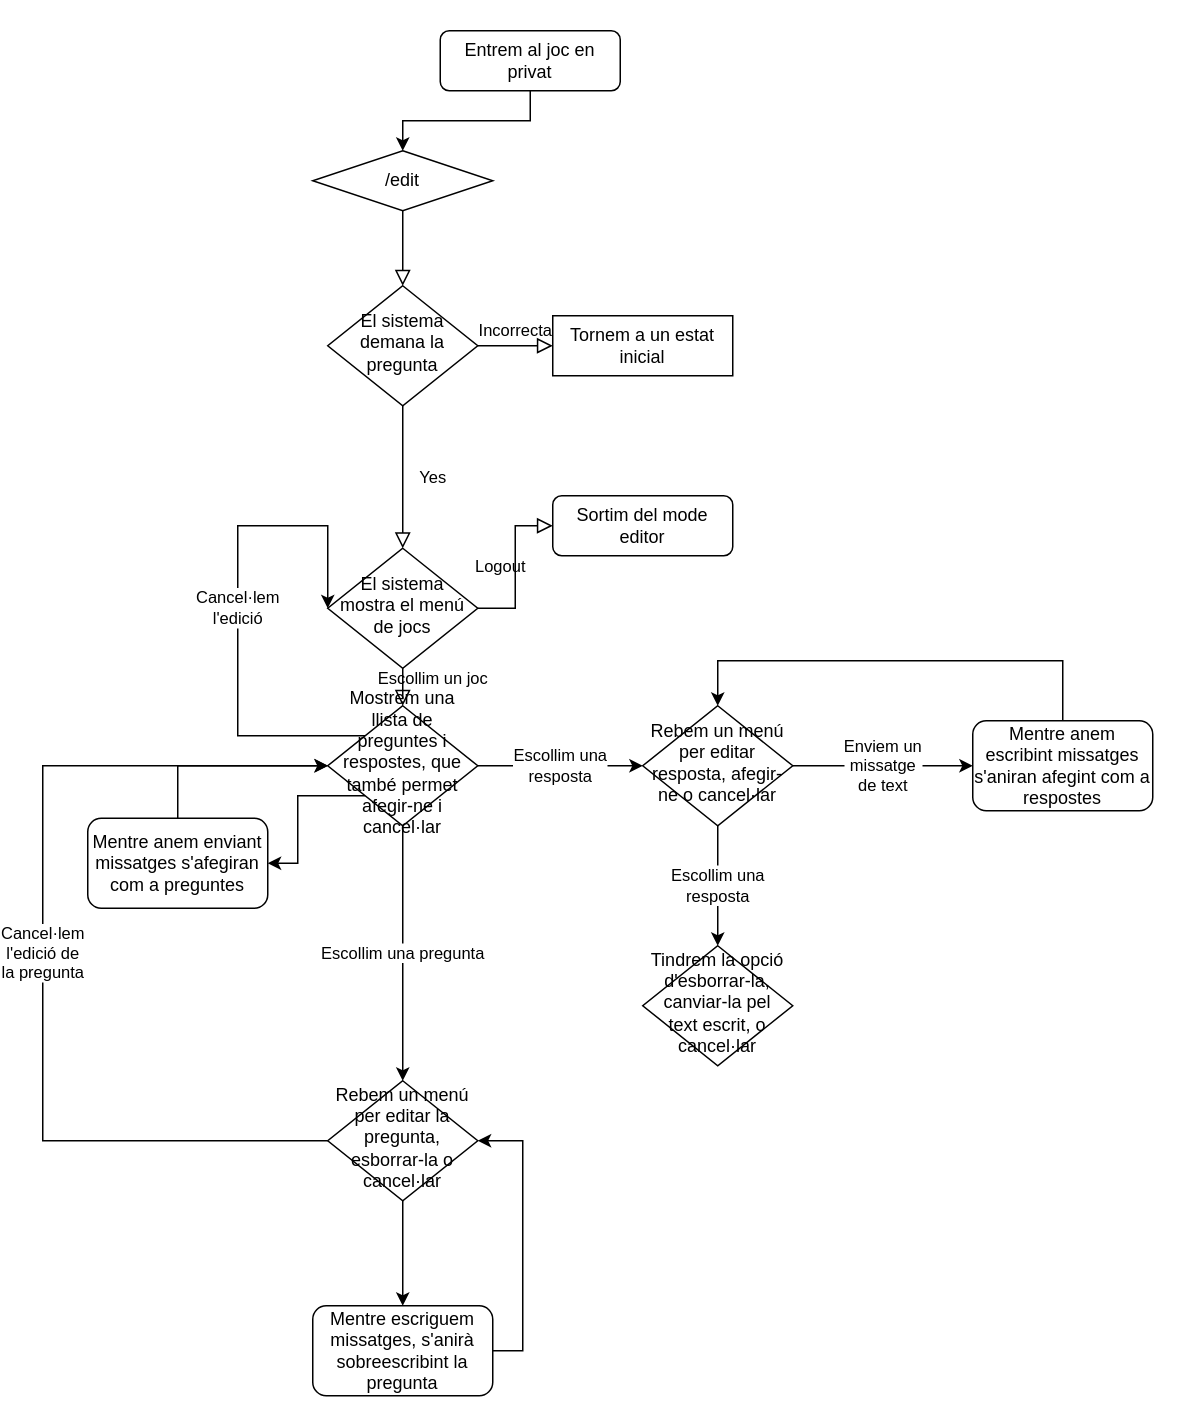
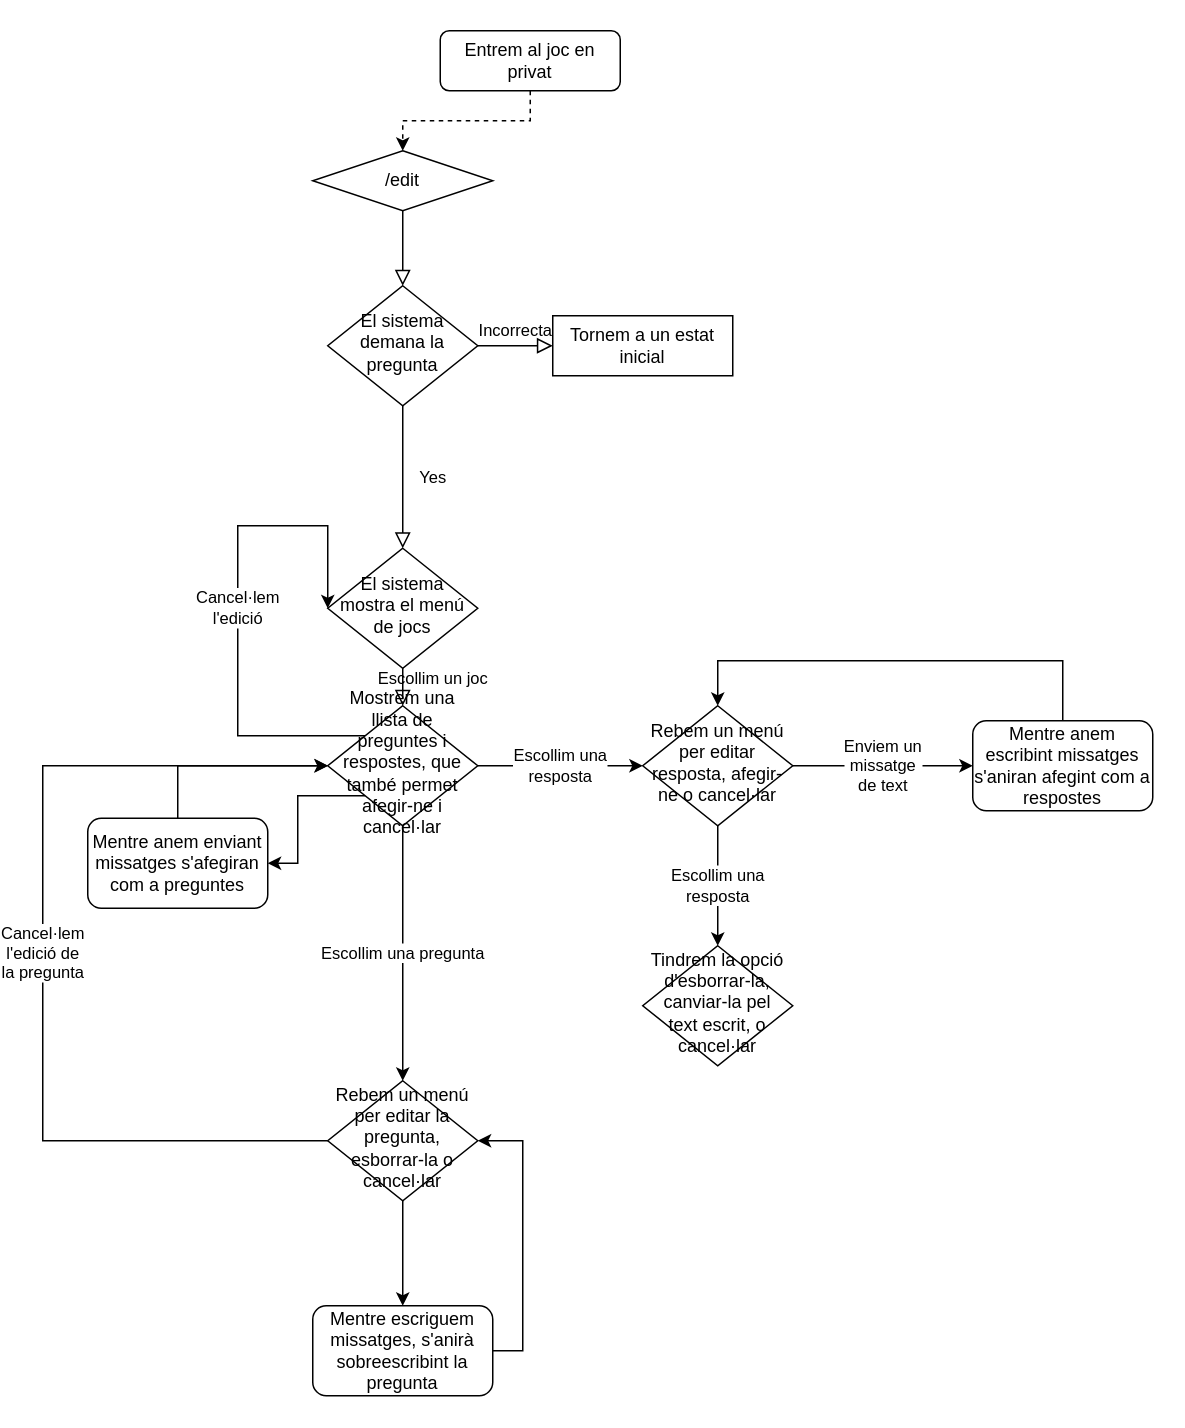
edge "Entrem al joc en privat" -> "/edit": style solid -> dashed
node "Sortim del mode editor": removed
edge "El sistema mostra el menú de jocs" -> "Sortim del mode editor": removed, label "Logout"
